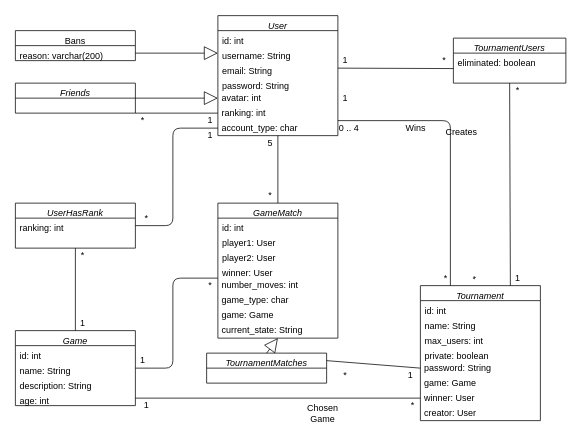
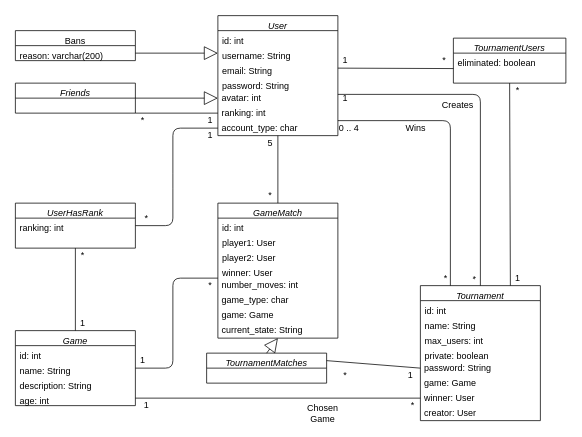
edge "avatar: int" -- "Tournament": added
node "Creates": moved (462, 132) -> (458, 105)
